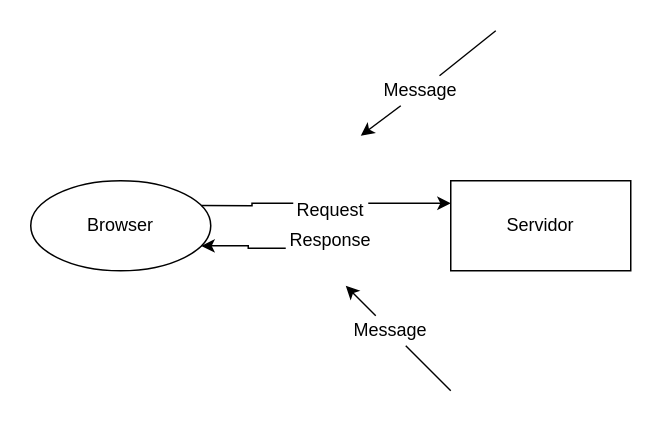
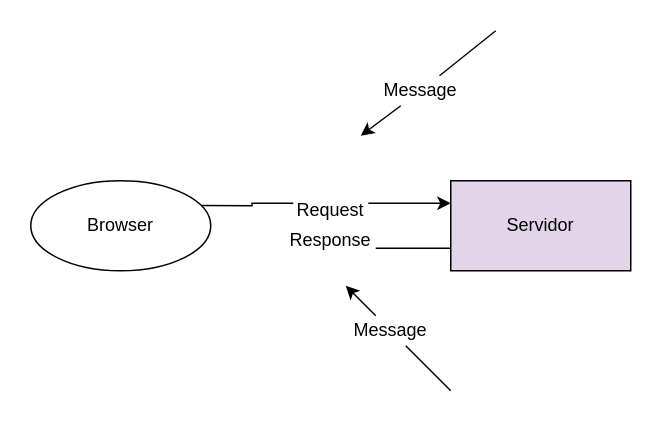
node "Servidor": fillcolor #ffffff -> #e1d5e7
edge "Response" -> "Browser": removed
edge "Servidor" -- "Response": added
